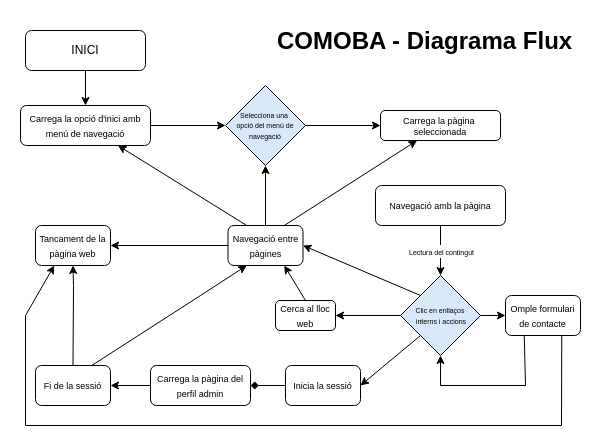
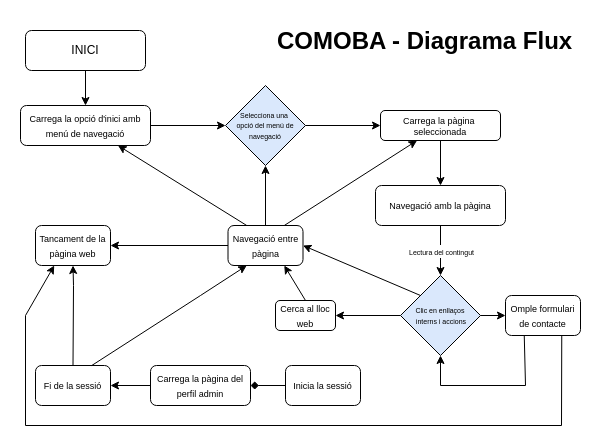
edge "Carrega la pàgina seleccionada" -> "Navegació amb la pàgina": added
node "Navegació entre pàgines": label "Navegació entre pàgines" -> "Navegació entre pàgina"
edge "Clic en enllaços interns i accions" -> "Inicia la sessió": removed
